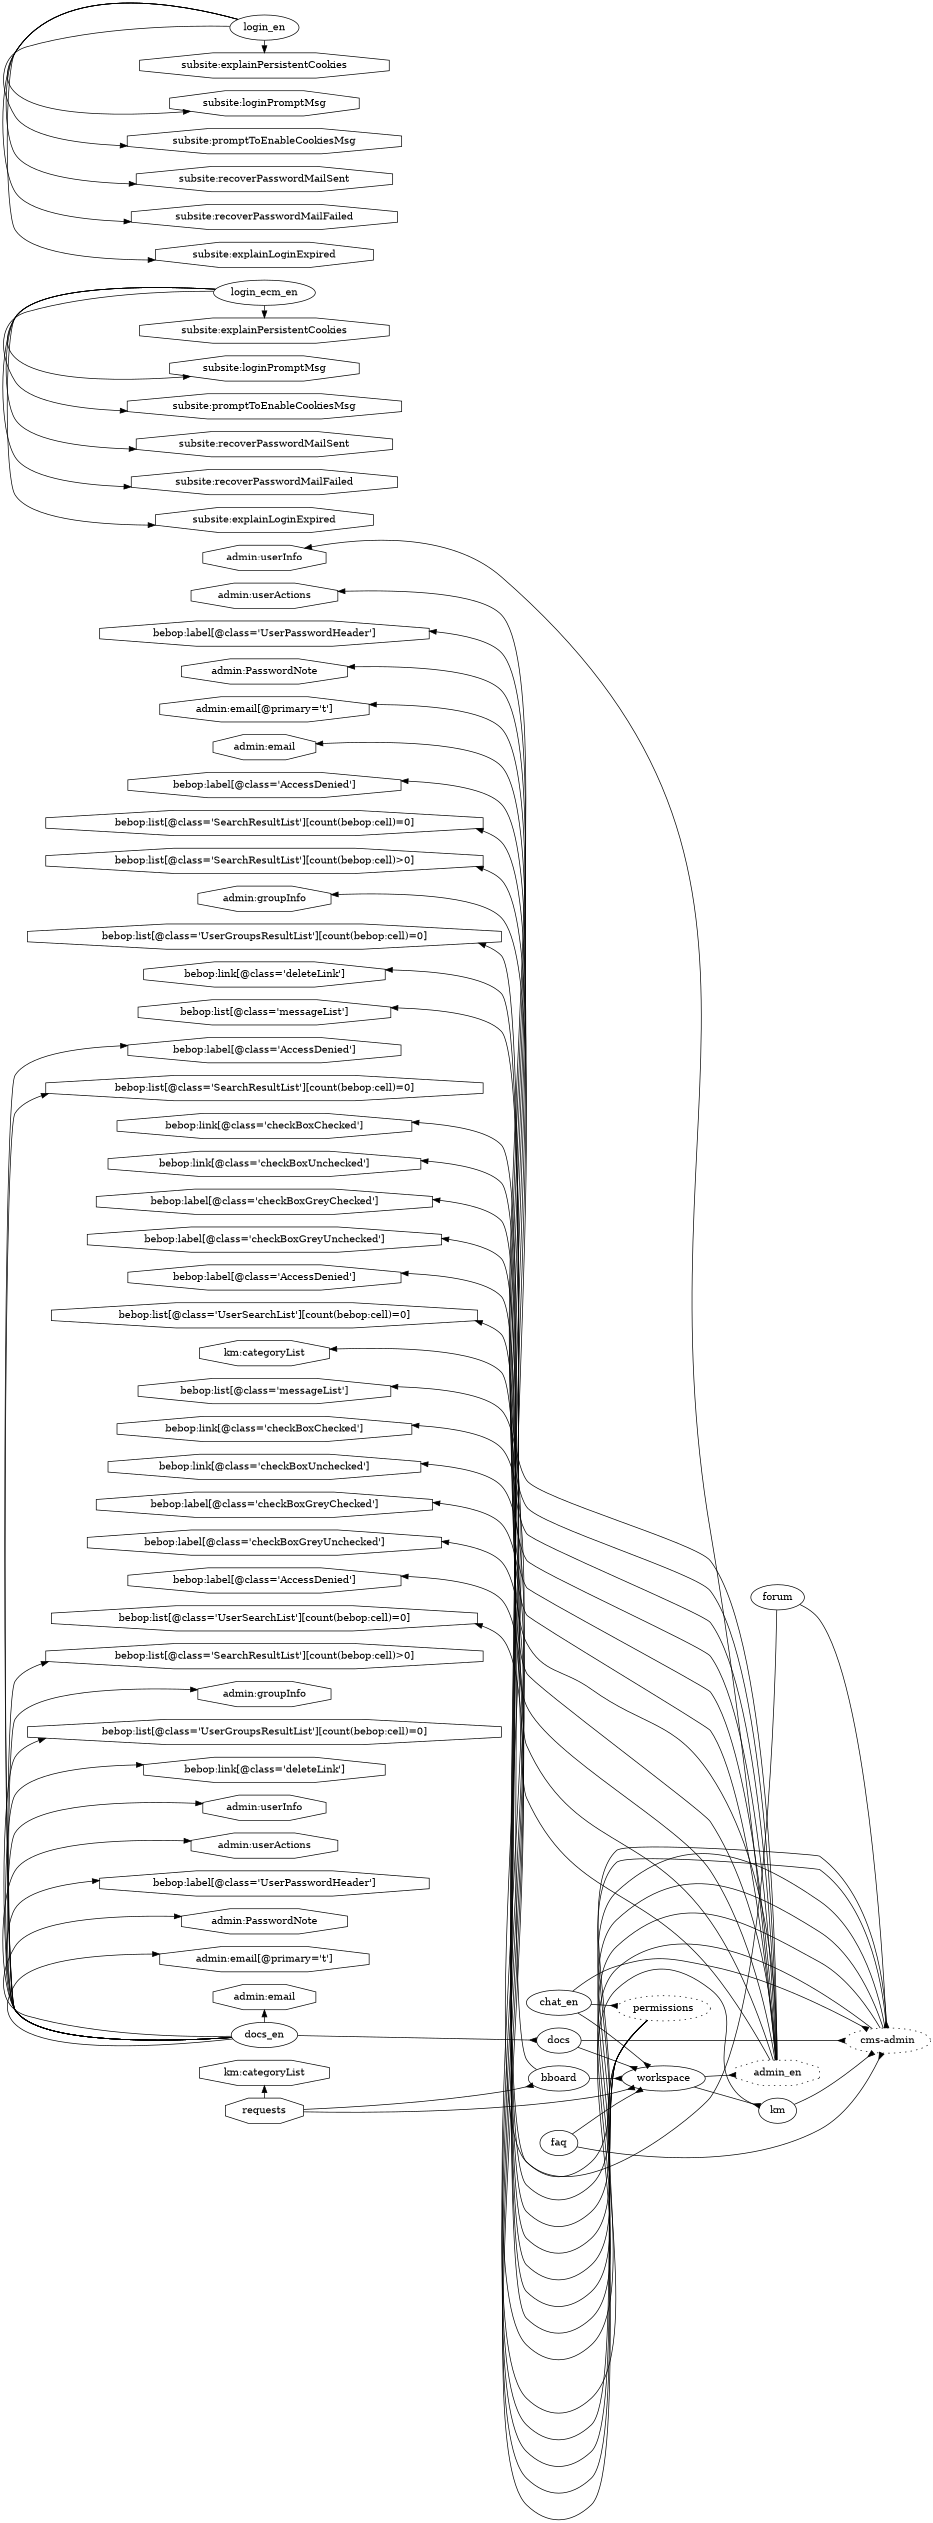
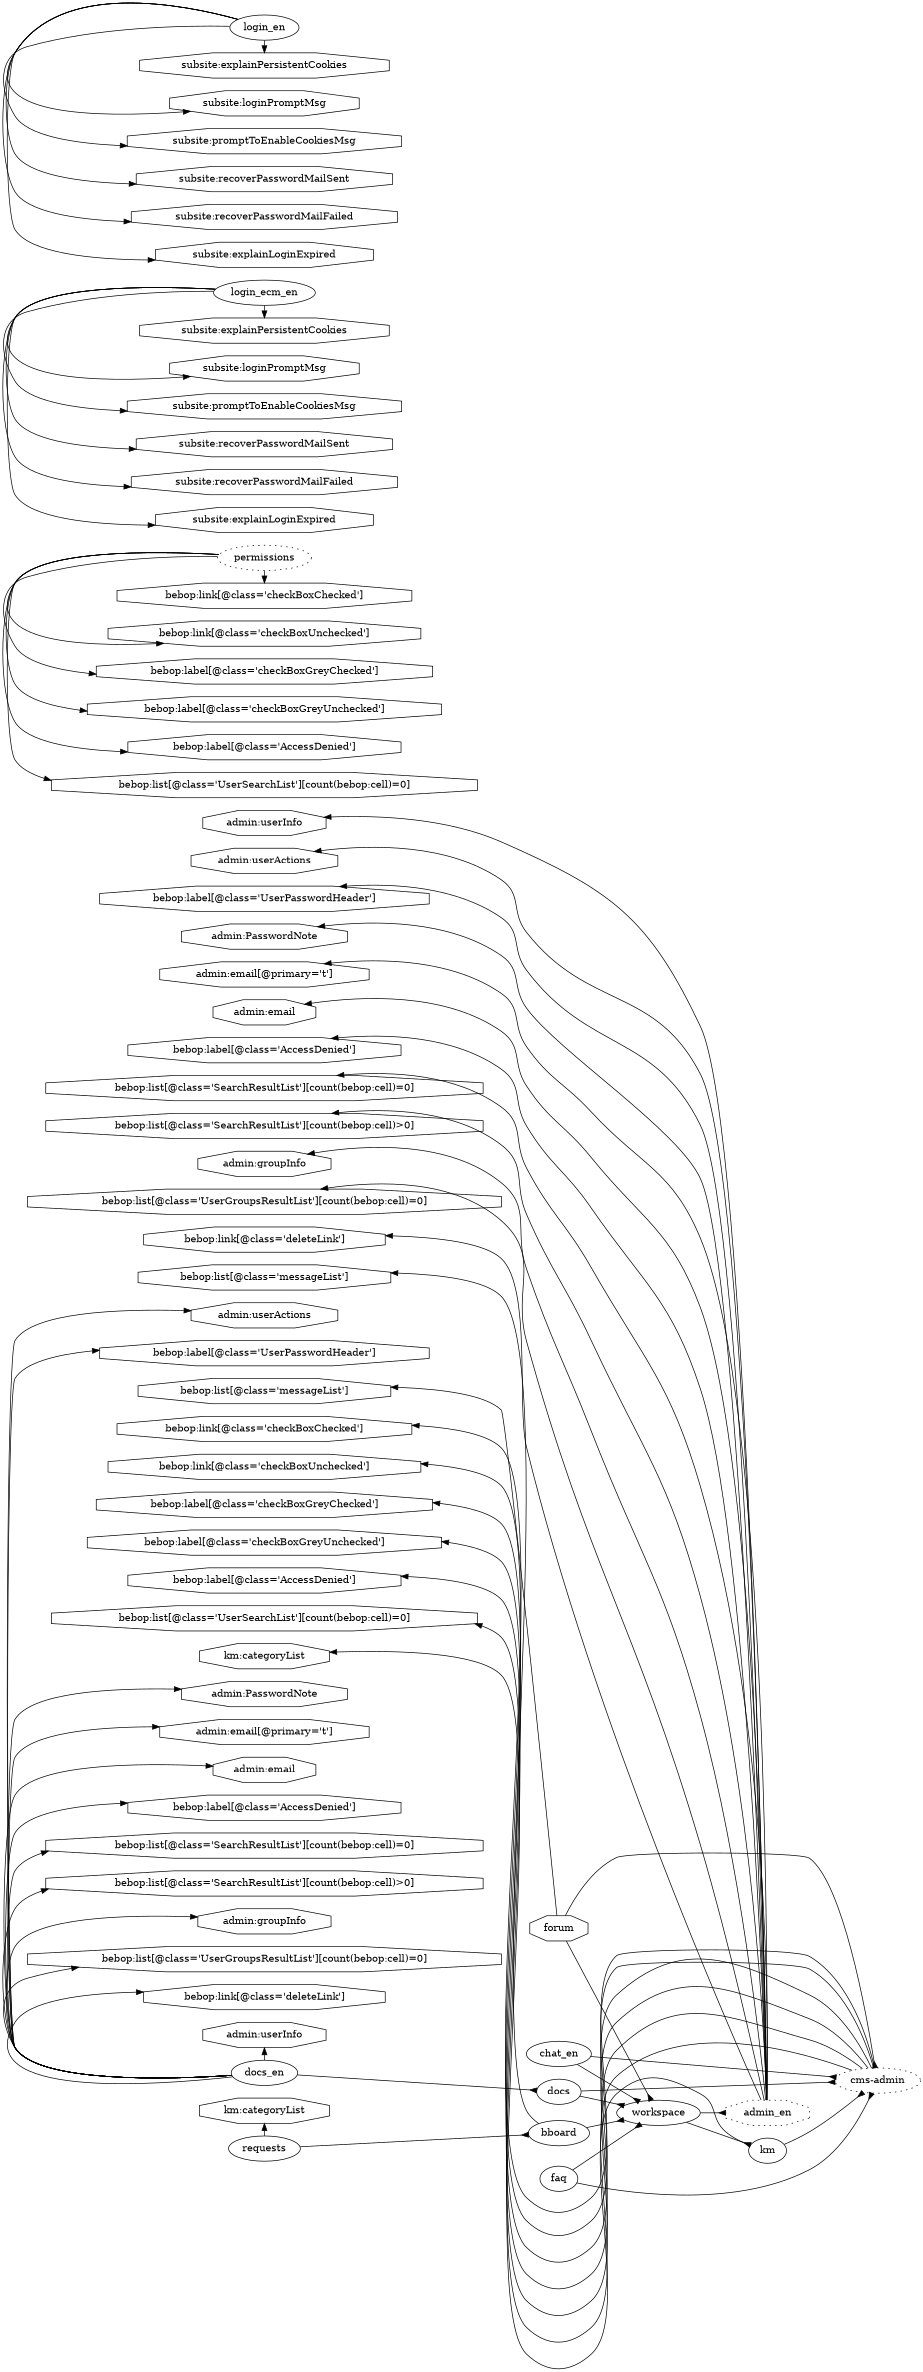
node "forum": shape ellipse -> octagon
edge "chat_en" -> "permissions": removed
edge "requests" -> "workspace": now "forum" -> "workspace"
node "requests": shape octagon -> ellipse
